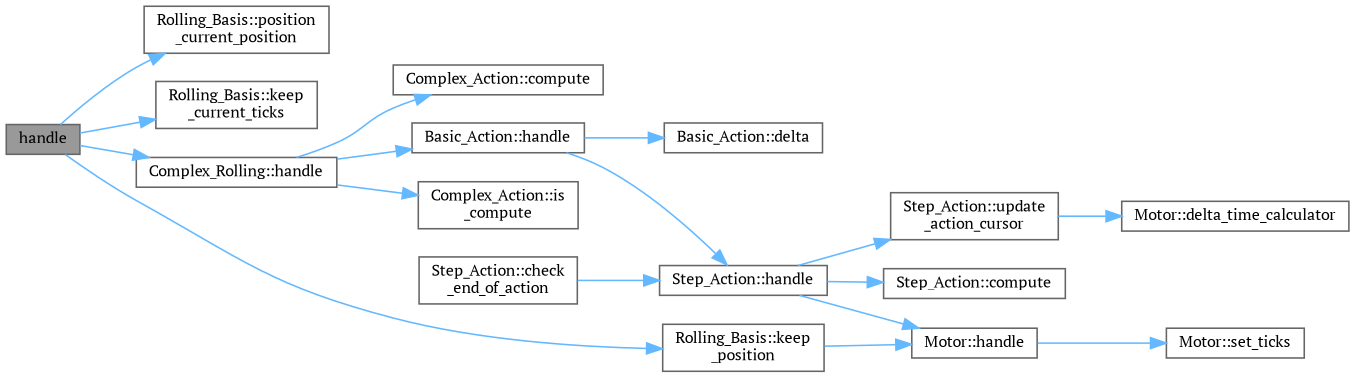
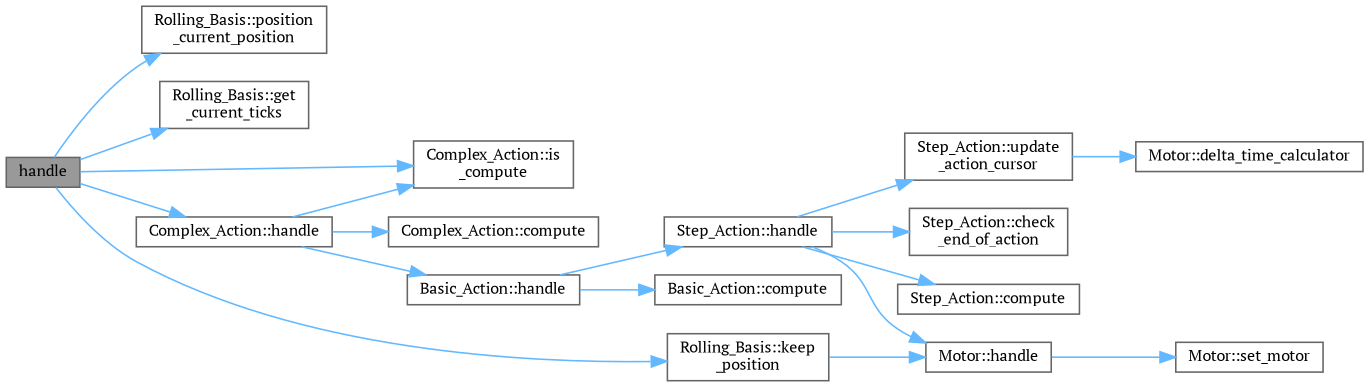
node "Rolling_Basis::keep _current_ticks": label "Rolling_Basis::keep _current_ticks" -> "Rolling_Basis::get _current_ticks"
node "Basic_Action::delta": label "Basic_Action::delta" -> "Basic_Action::compute"
edge "handle" -> "Complex_Action::is _compute": added
node "Complex_Rolling::handle": label "Complex_Rolling::handle" -> "Complex_Action::handle"
edge "Step_Action::check _end_of_action" -> "Step_Action::handle": reversed
node "Motor::set_ticks": label "Motor::set_ticks" -> "Motor::set_motor"
